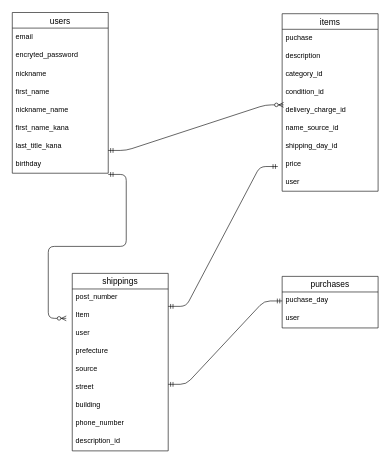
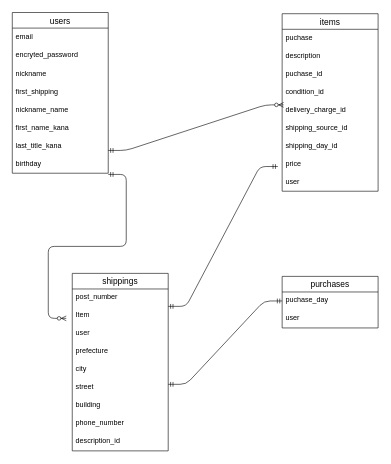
node "category_id": label "category_id" -> "puchase_id"
node "first_name": label "first_name" -> "first_shipping"
node "name_source_id": label "name_source_id" -> "shipping_source_id"
node "source": label "source" -> "city"
